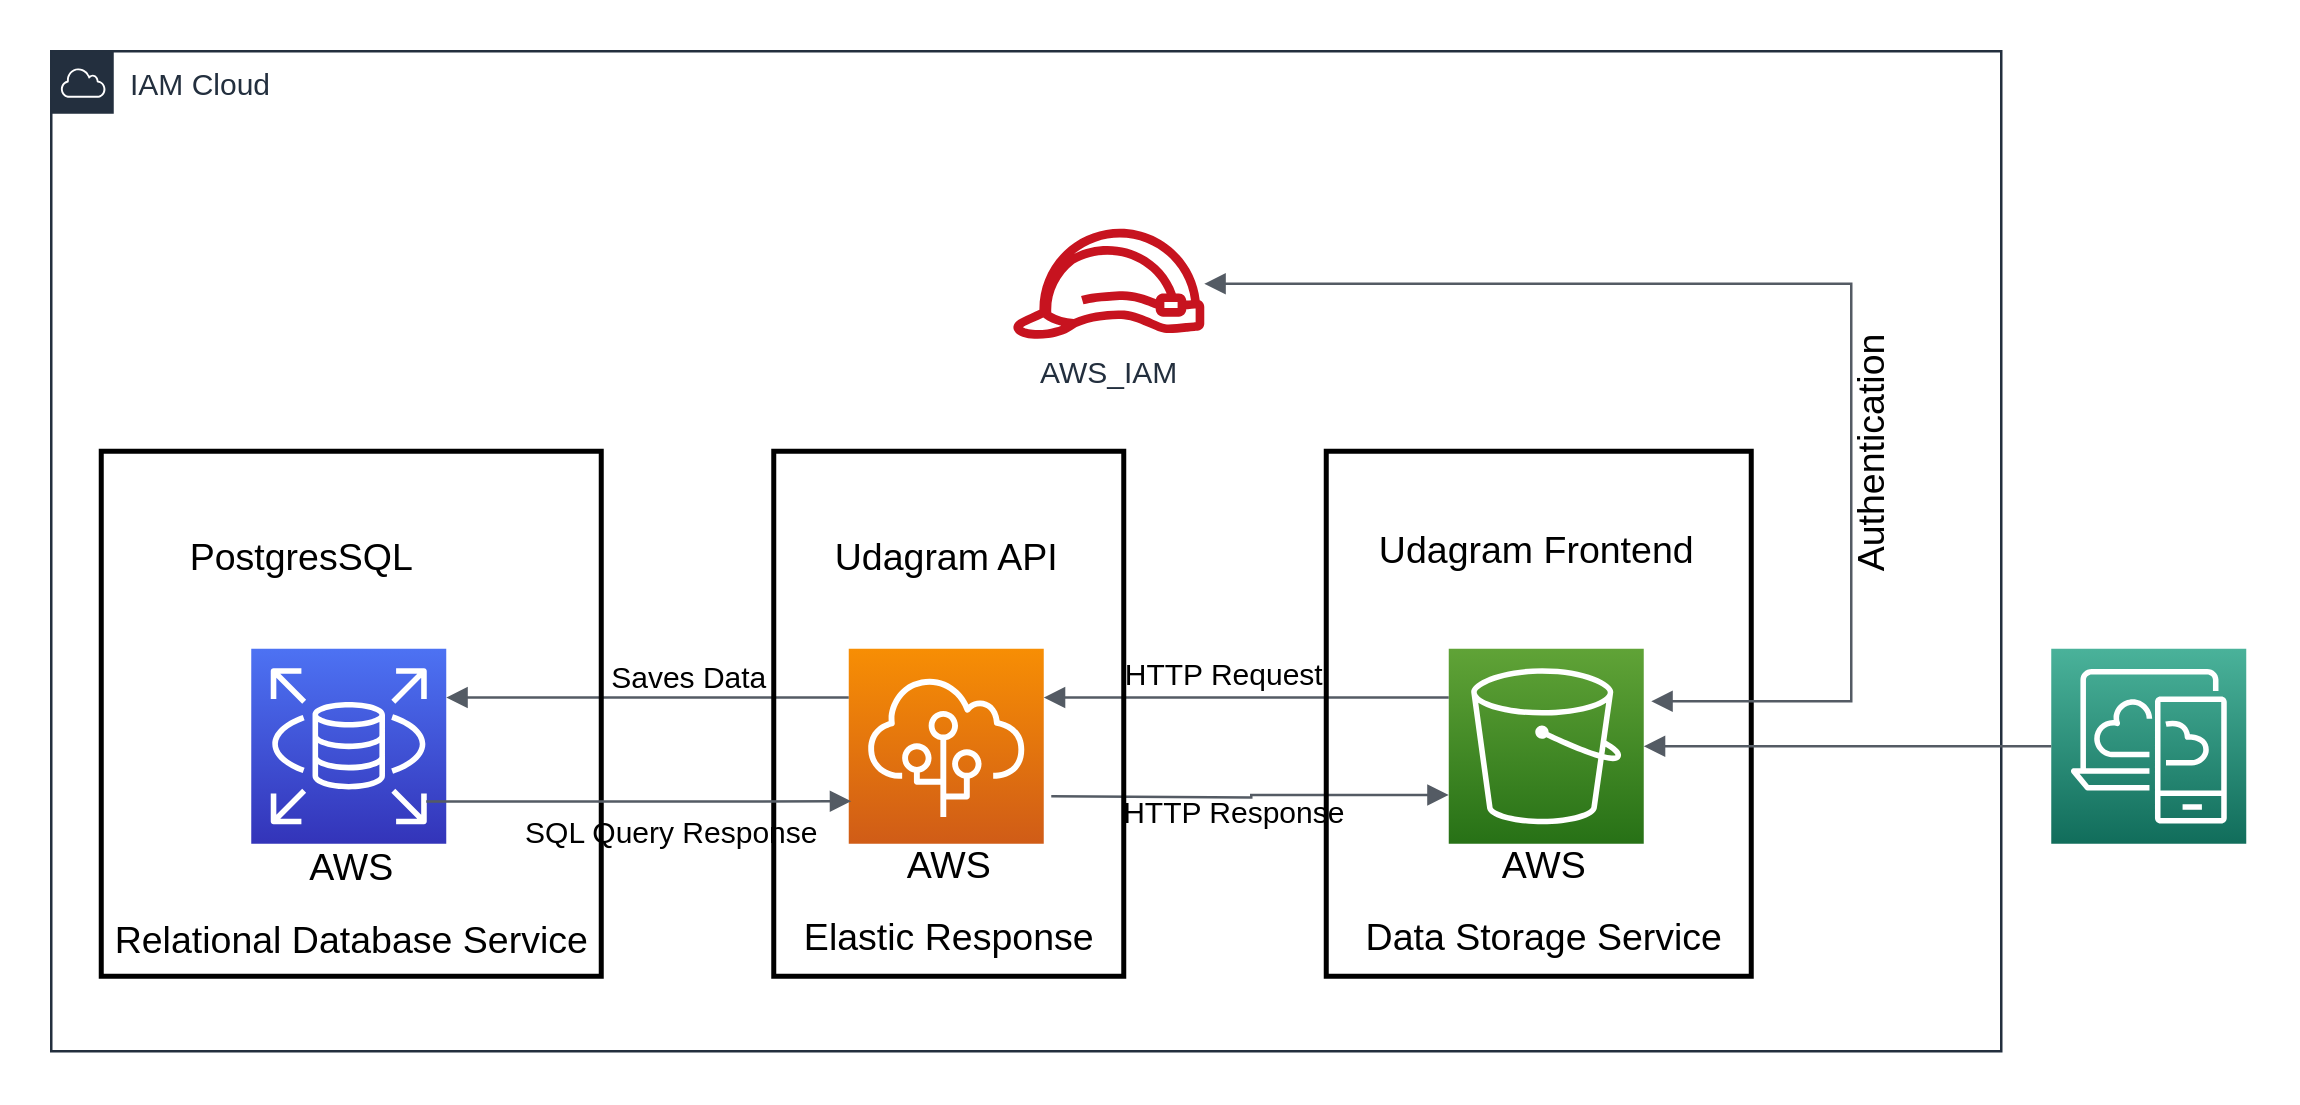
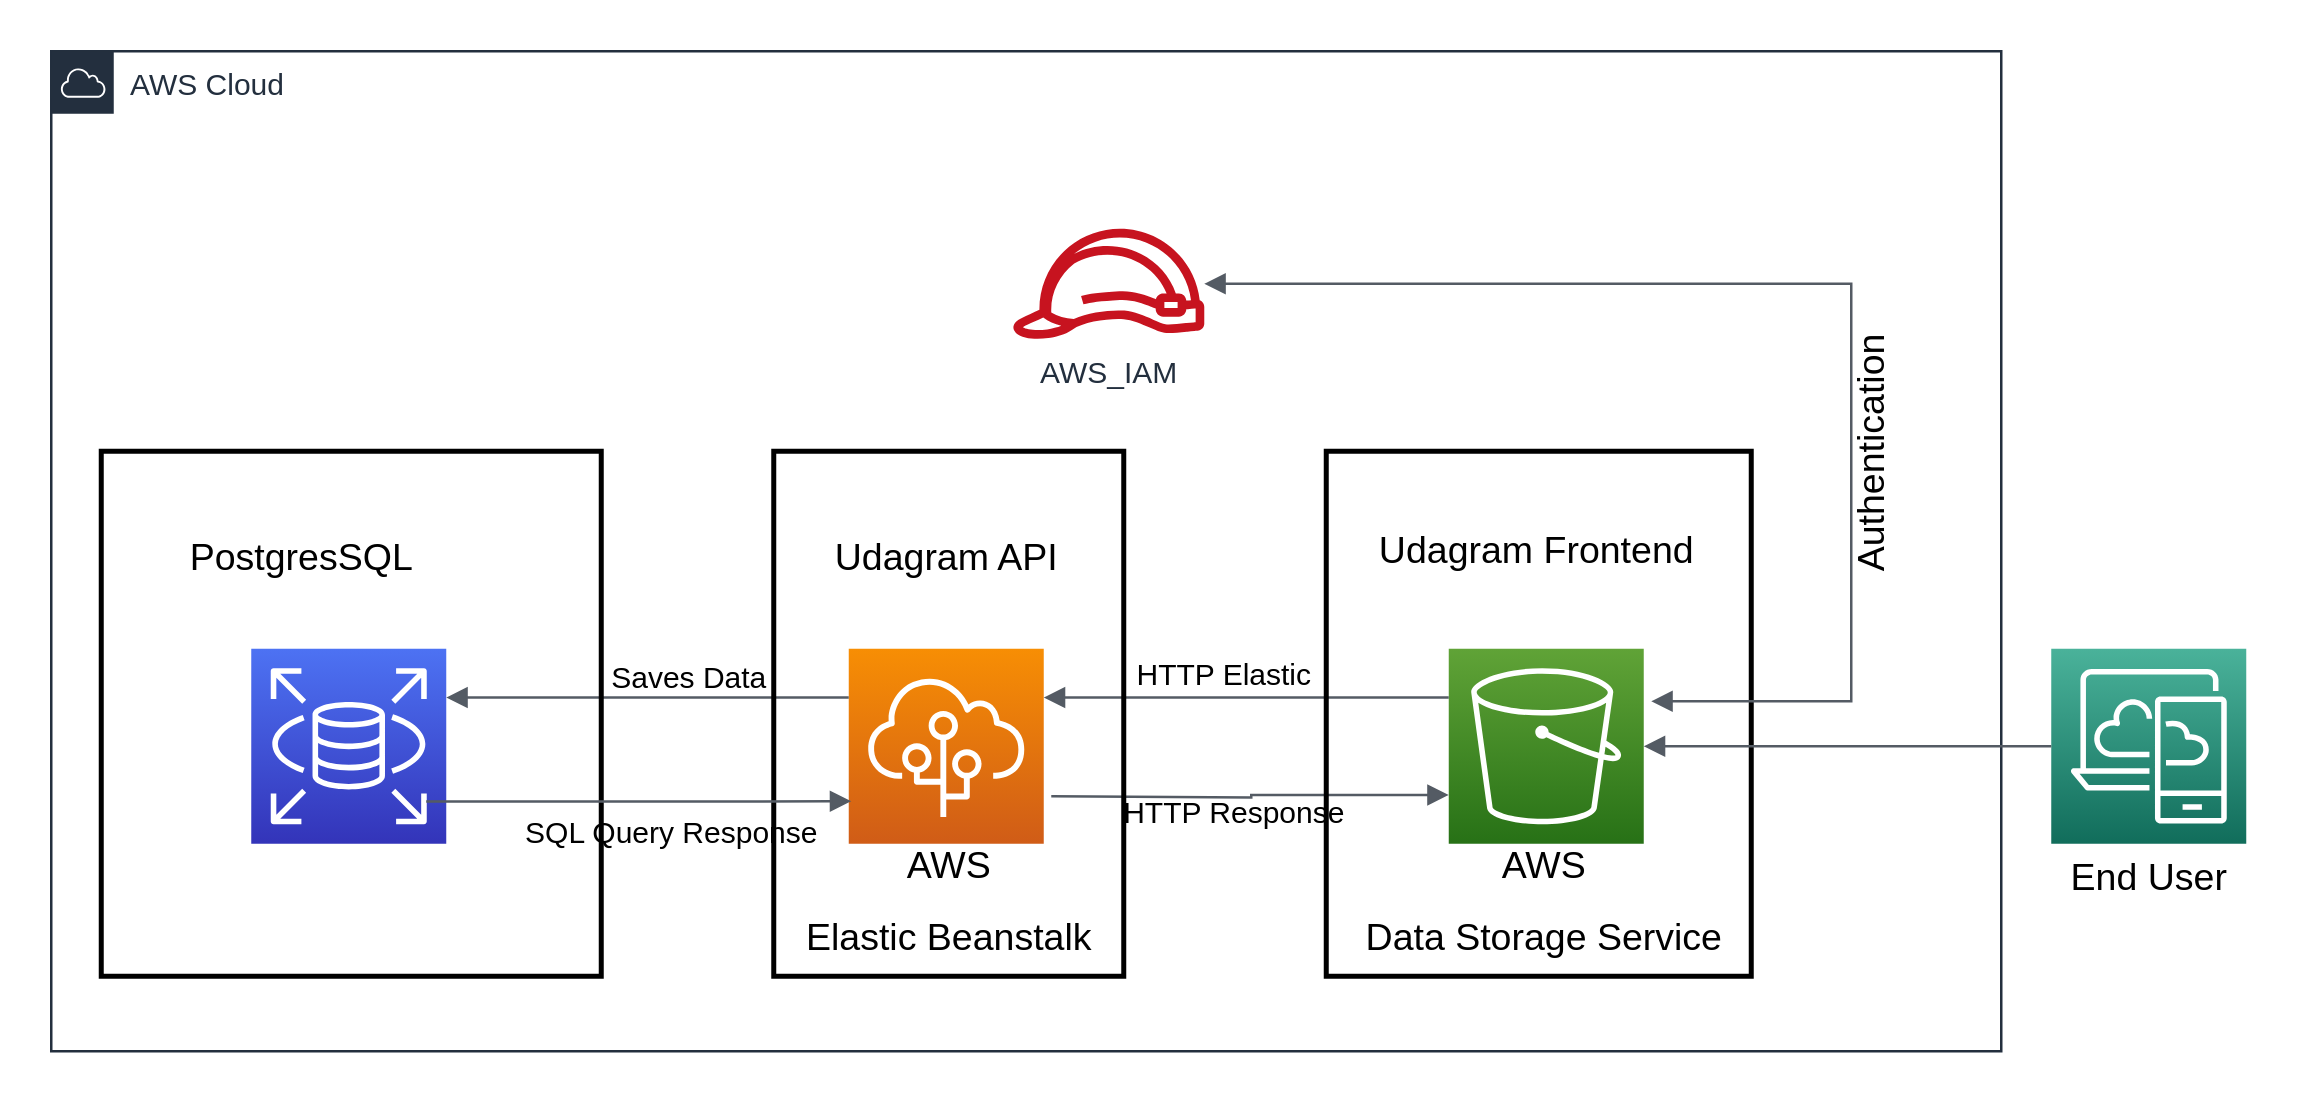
node "IAM Cloud": label "IAM Cloud" -> "AWS Cloud"
node "HTTP Request": label "HTTP Request" -> "HTTP Elastic"
node "End User": added
node "AWS Elastic Response": label "AWS Elastic Response" -> "AWS Elastic Beanstalk"
node "AWS Relational Database Service": removed
